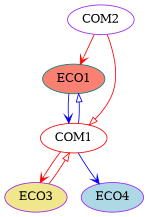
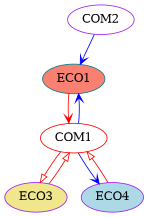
edge "COM2" -> "ECO1": color red -> blue
edge "COM2" -> "COM1": now "ECO4" -> "COM1"
edge "ECO1" -> "COM1": color blue -> red
edge "COM1" -> "ECO1": arrowhead onormal -> vee
edge "COM1" -> "ECO3": arrowhead vee -> onormal
